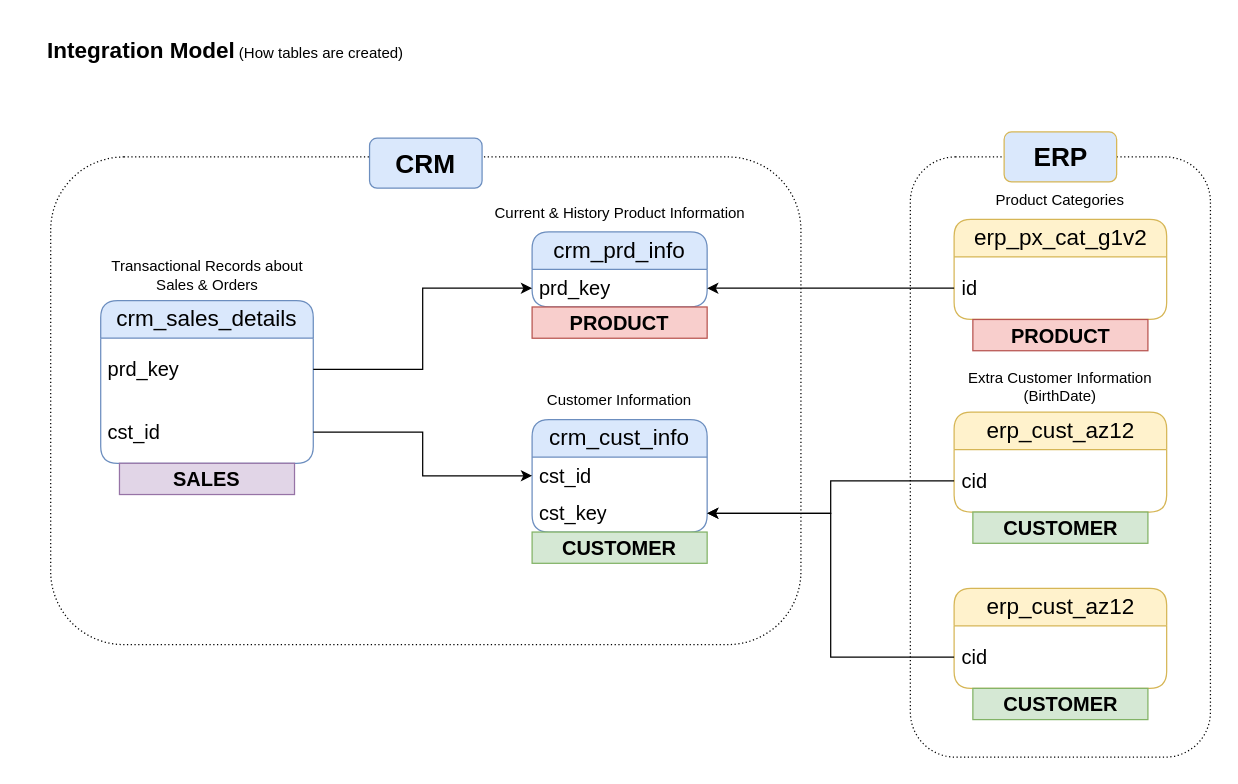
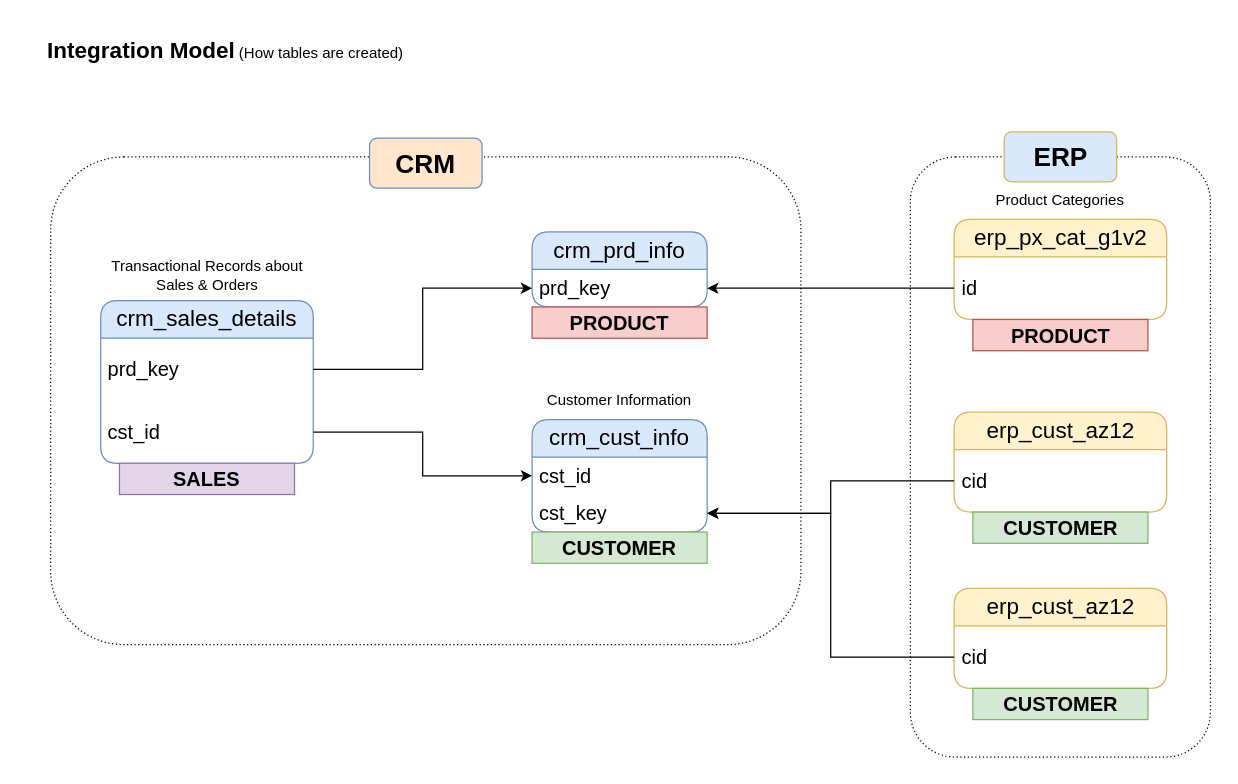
node "CRM": fillcolor #dae8fc -> #ffe6cc
node "Current & History Product Information": removed
node "Extra Customer Information (BirthDate)": removed
